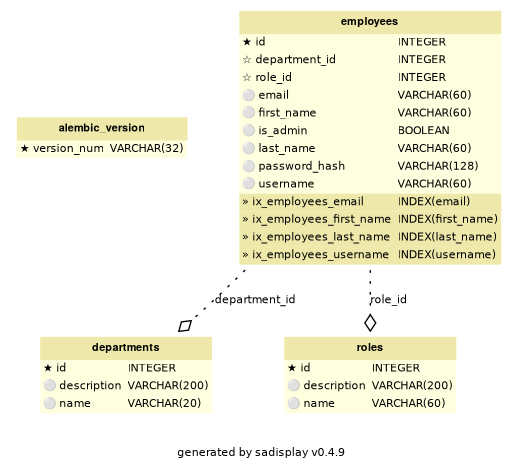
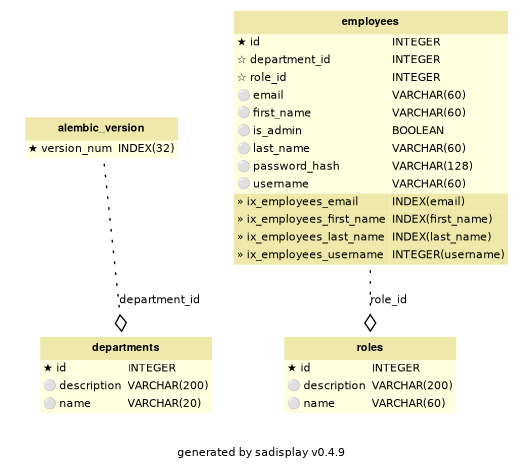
node "alembic_version": text "VARCHAR(32)" -> "INDEX(32)"
node "employees": text "INDEX(username)" -> "INTEGER(username)"
edge "employees" -> "departments": now "alembic_version" -> "departments"
